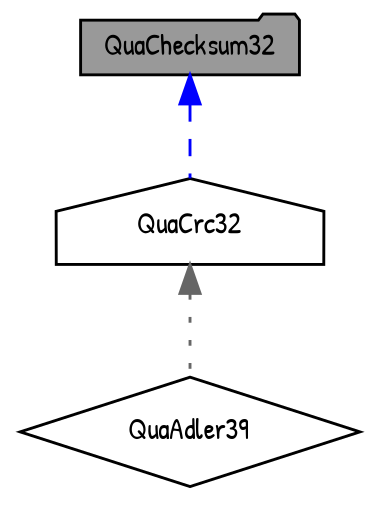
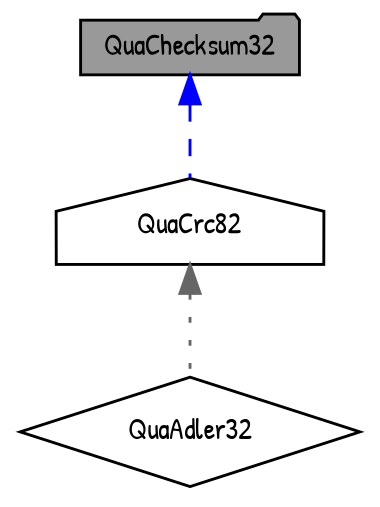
node "QuaCrc32": label "QuaCrc32" -> "QuaCrc82"
node "QuaAdler39": label "QuaAdler39" -> "QuaAdler32"
